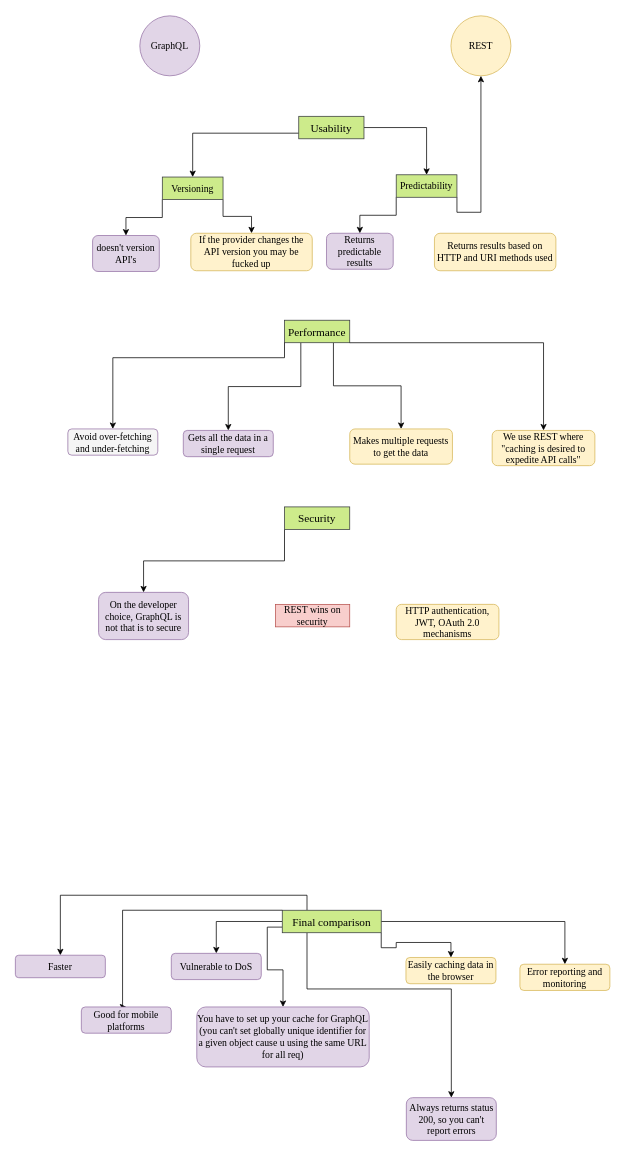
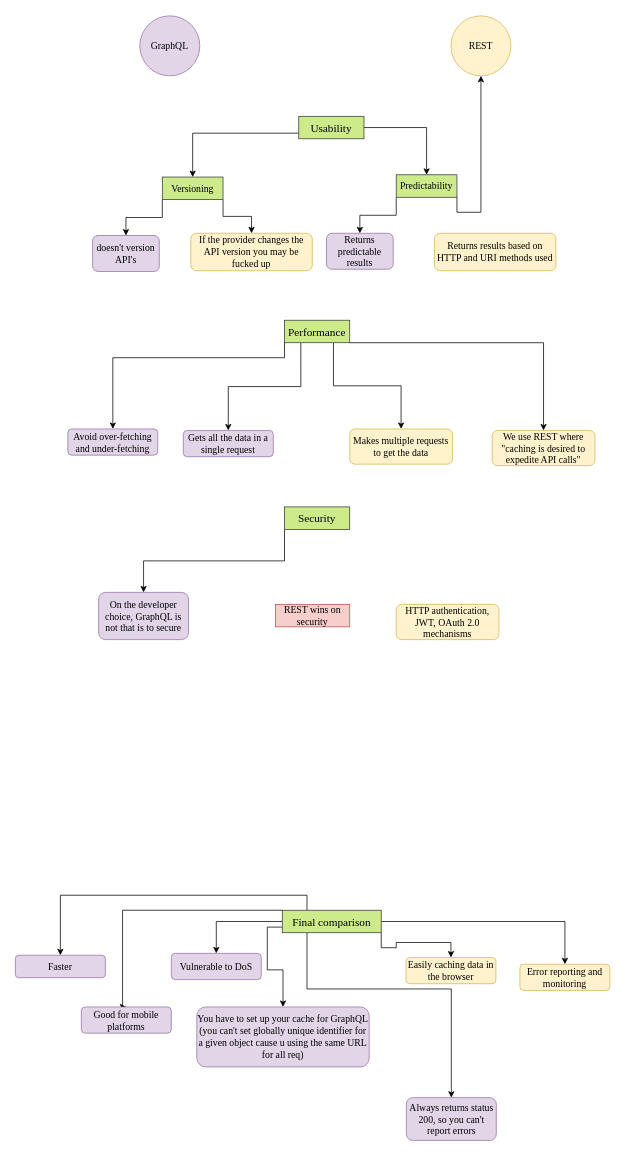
node "Avoid over-fetching and under-fetching": fillcolor #f5f5f5 -> #e1d5e7
